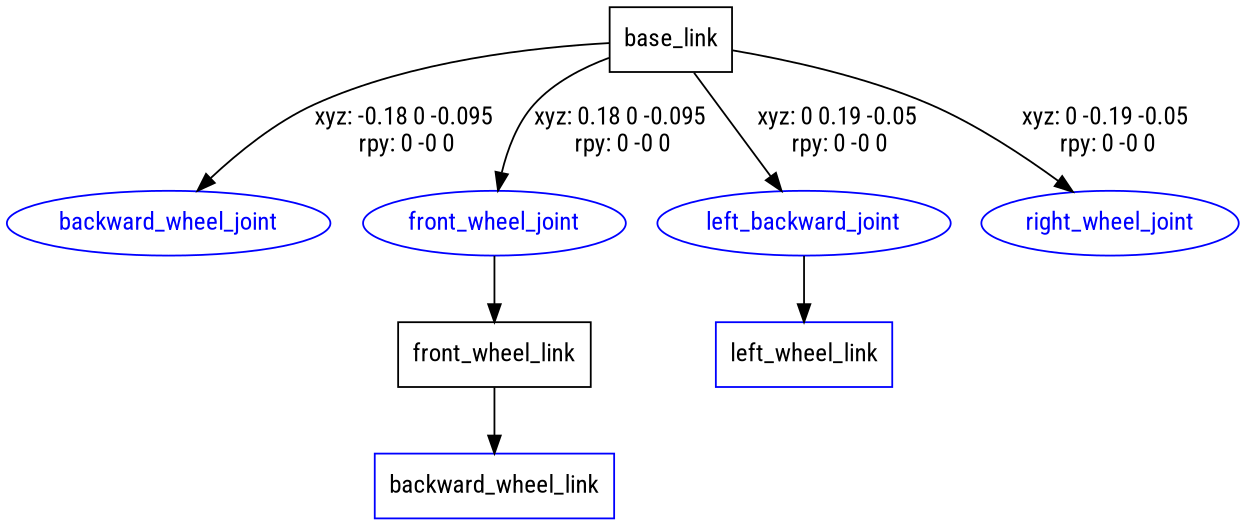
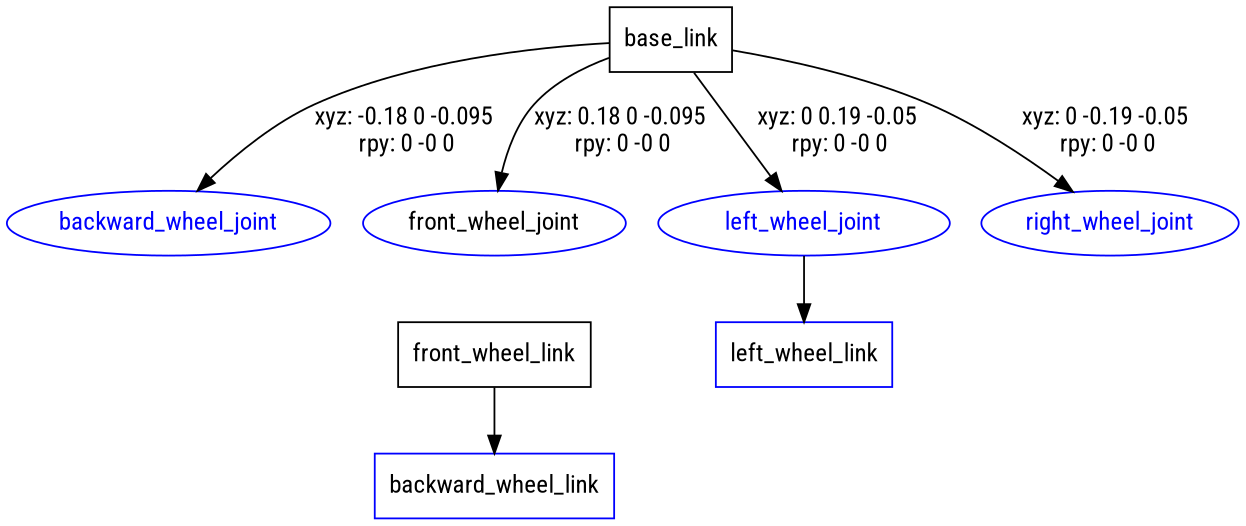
node "front_wheel_joint": fontcolor blue -> black
node "left_backward_joint": label "left_backward_joint" -> "left_wheel_joint"
edge "front_wheel_joint" -> "front_wheel_link": removed
